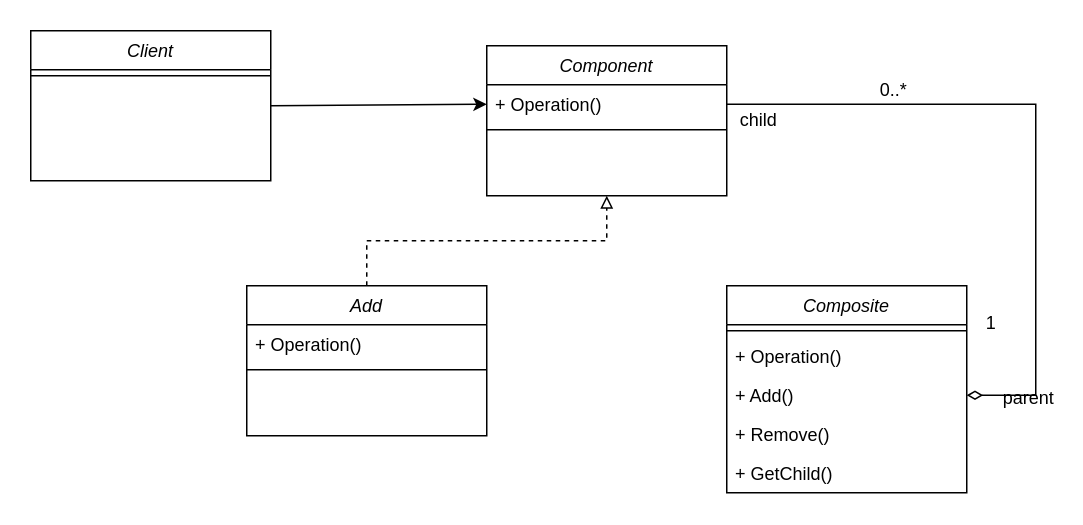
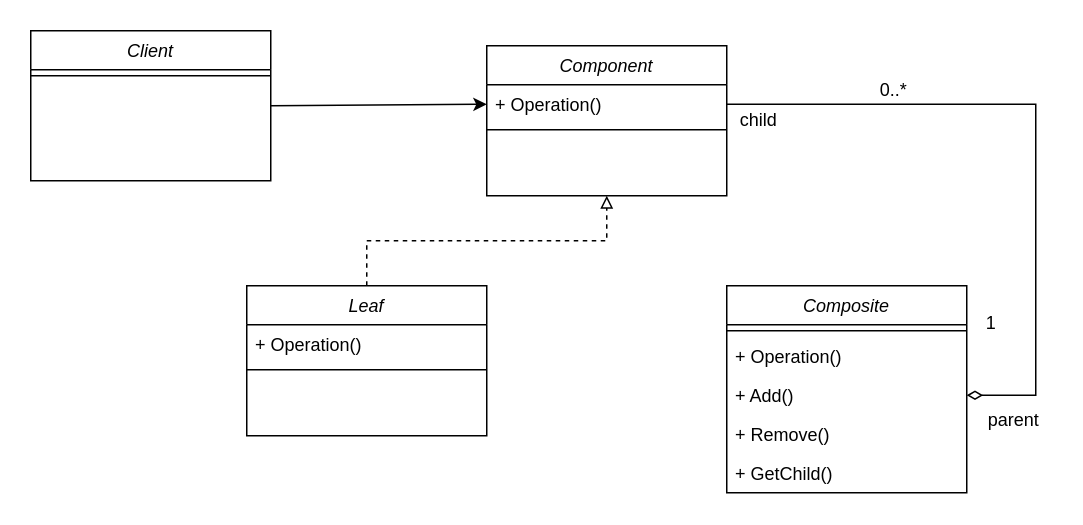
node "Add": label "Add" -> "Leaf"
node "parent": moved (1028, 398) -> (1013, 421)
